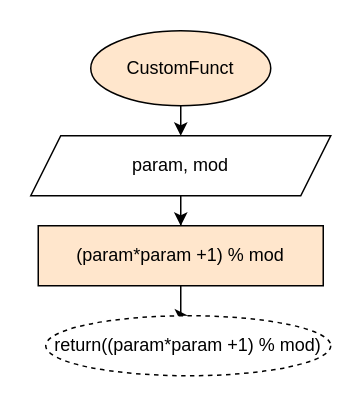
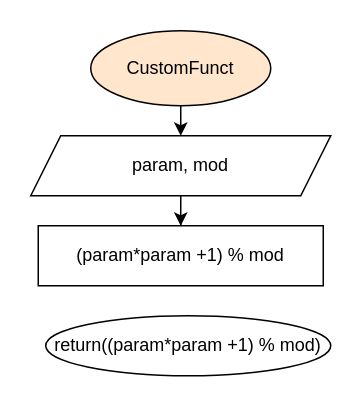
node "(param*param +1) % mod": fillcolor #ffe6cc -> #ffffff
edge "(param*param +1) % mod" -> "return((param*param +1) % mod)": removed
node "return((param*param +1) % mod)": style dashed -> solid
